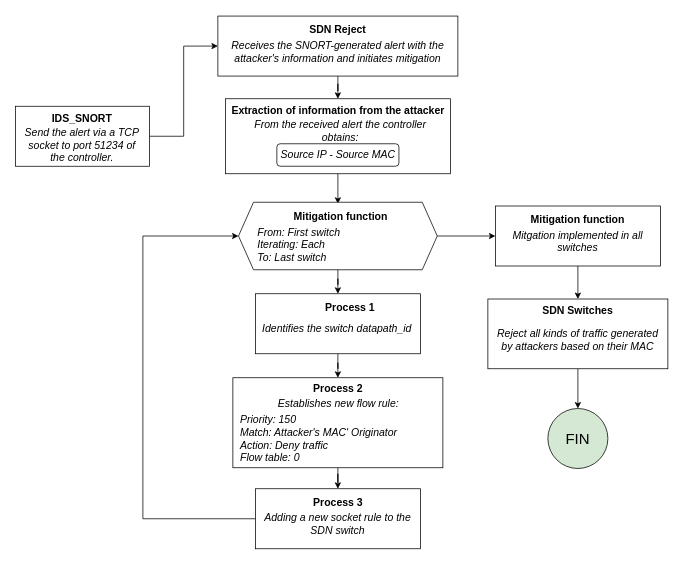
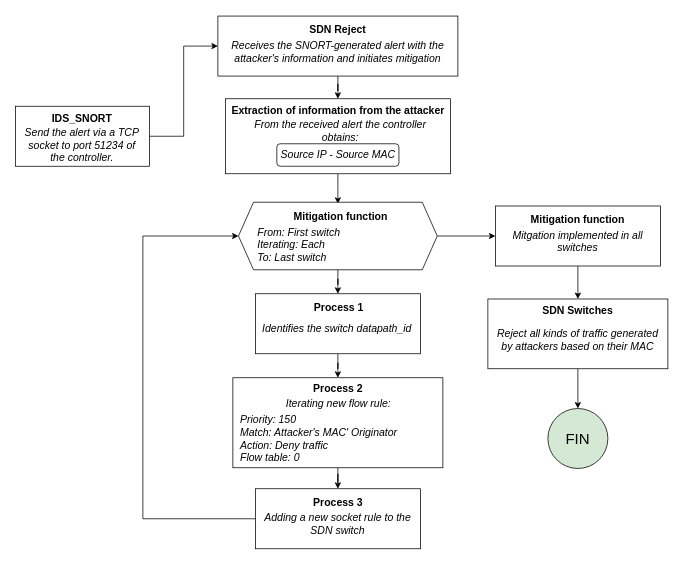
node "Process 1": moved (350, 304) -> (339, 304)
node "Establishes new flow rule:": label "Establishes new flow rule:" -> "Iterating new flow rule:"
